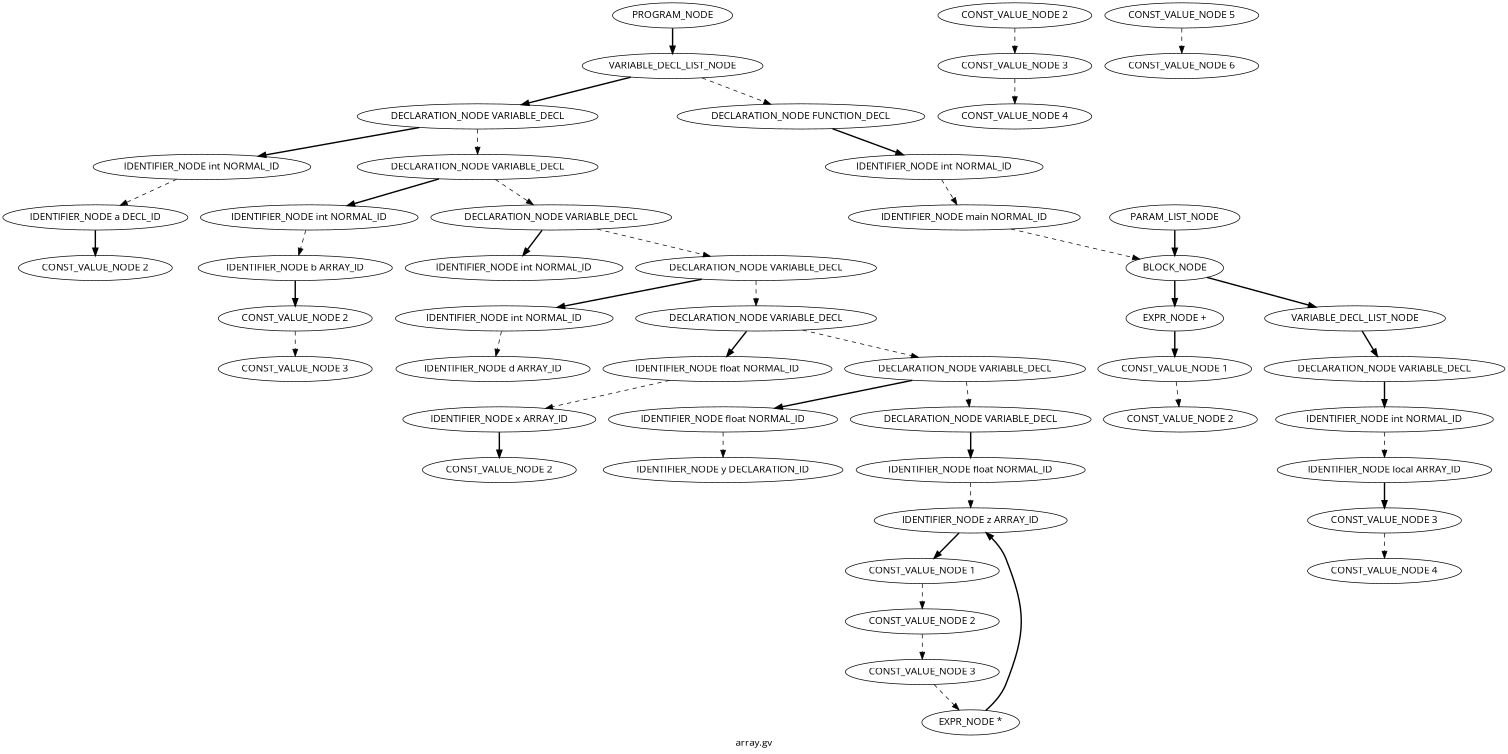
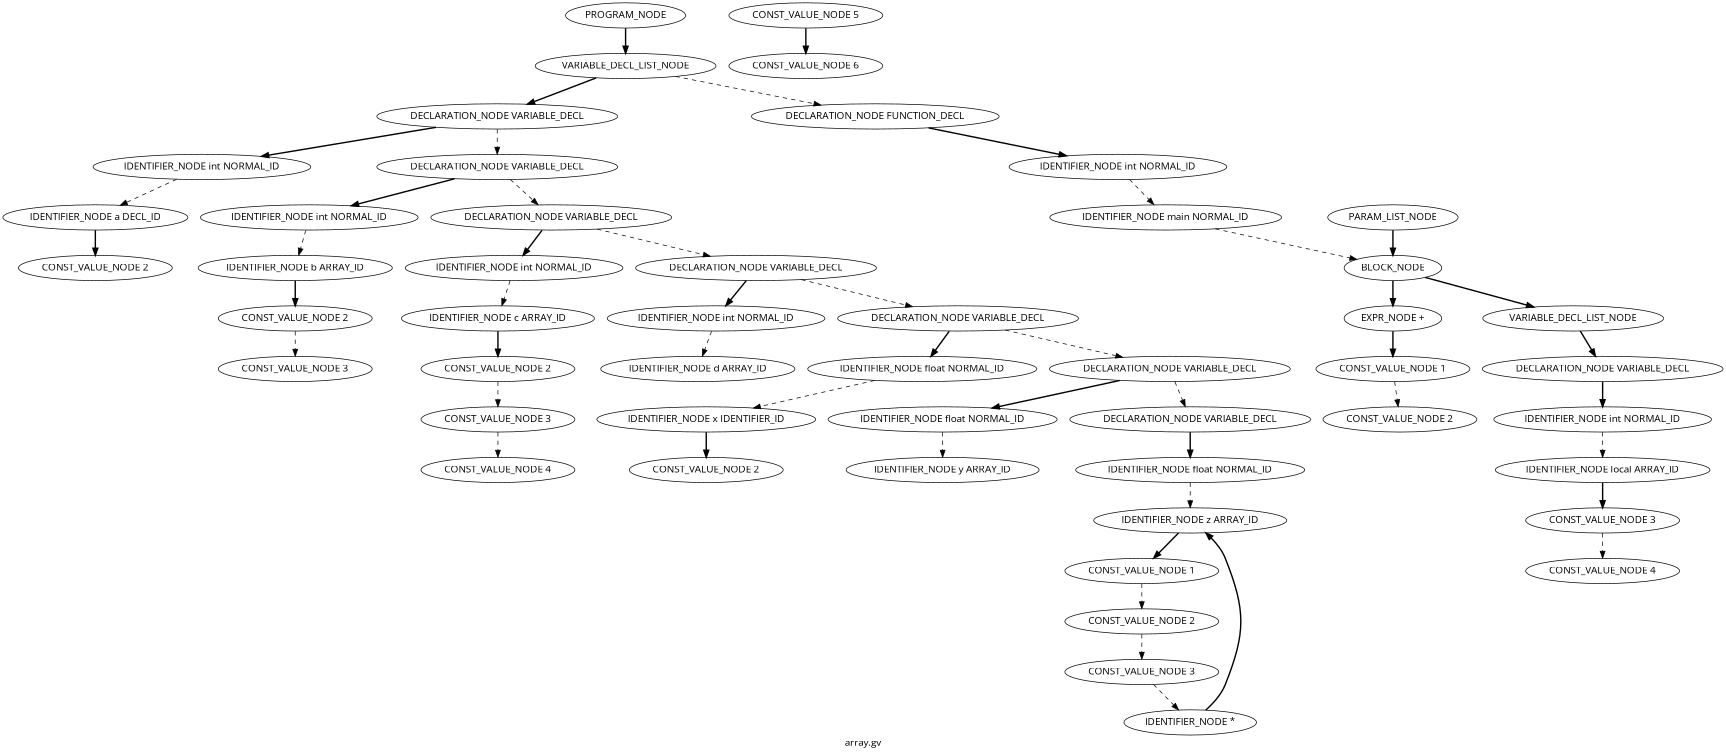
edge "CONST_VALUE_NODE 5" -> "CONST_VALUE_NODE 6": style dashed -> bold
node "IDENTIFIER_NODE c ARRAY_ID": added
node "IDENTIFIER_NODE x ARRAY_ID": label "IDENTIFIER_NODE x ARRAY_ID" -> "IDENTIFIER_NODE x IDENTIFIER_ID"
node "IDENTIFIER_NODE y DECLARATION_ID": label "IDENTIFIER_NODE y DECLARATION_ID" -> "IDENTIFIER_NODE y ARRAY_ID"
node "EXPR_NODE *": label "EXPR_NODE *" -> "IDENTIFIER_NODE *"
